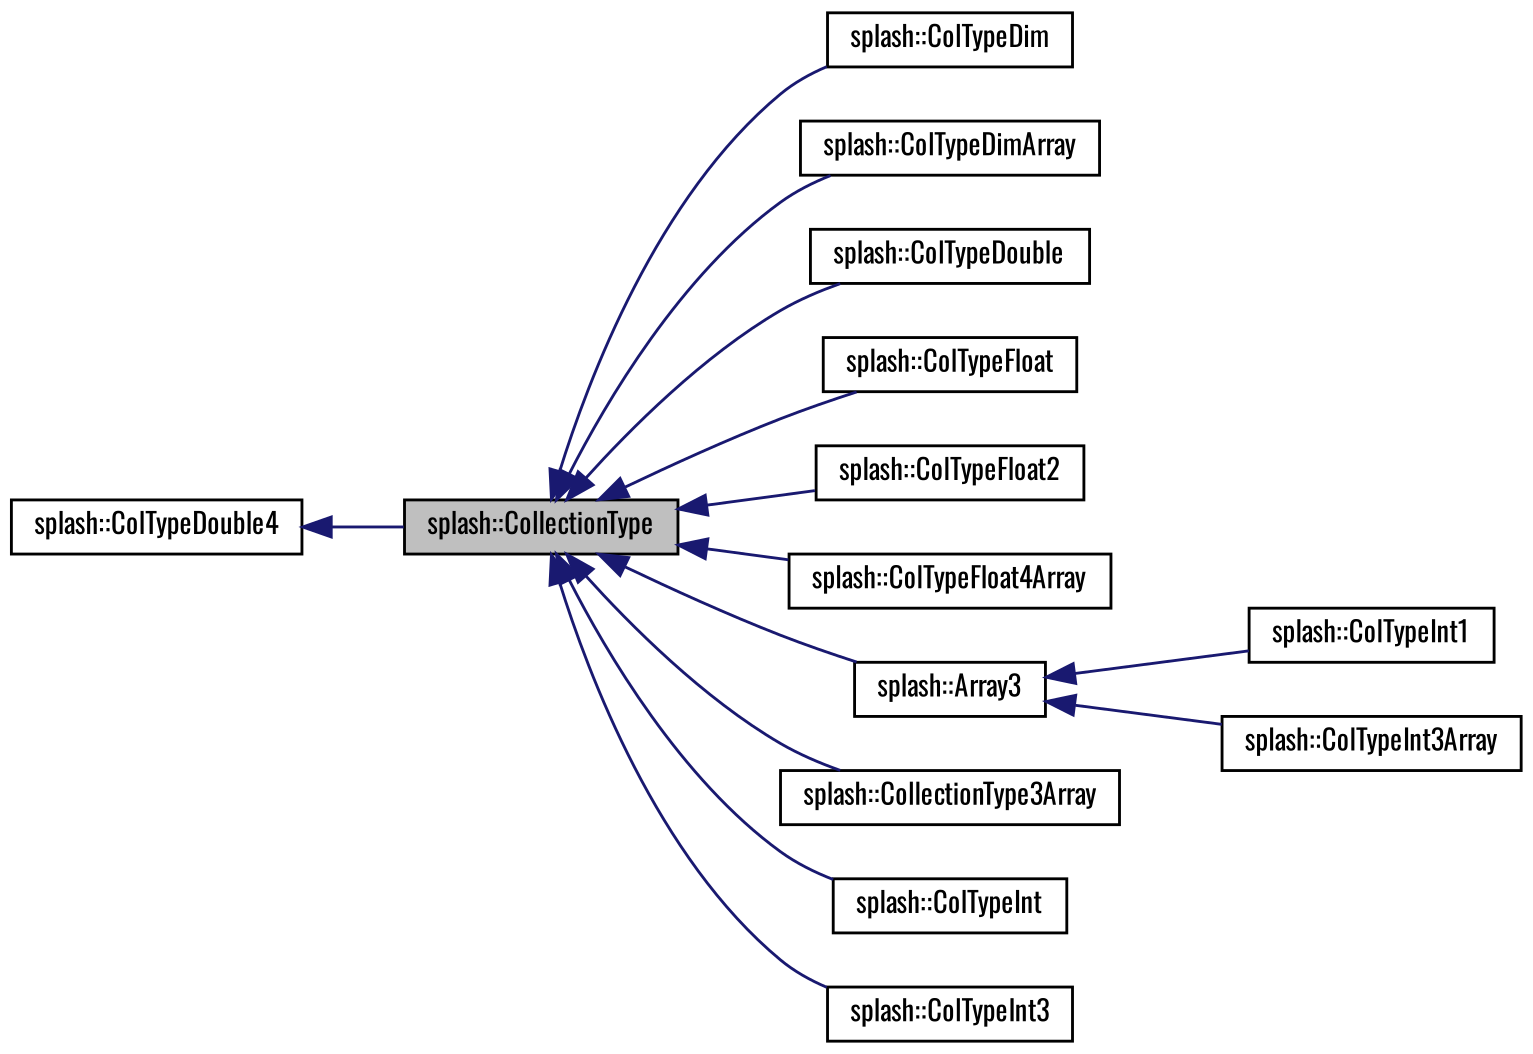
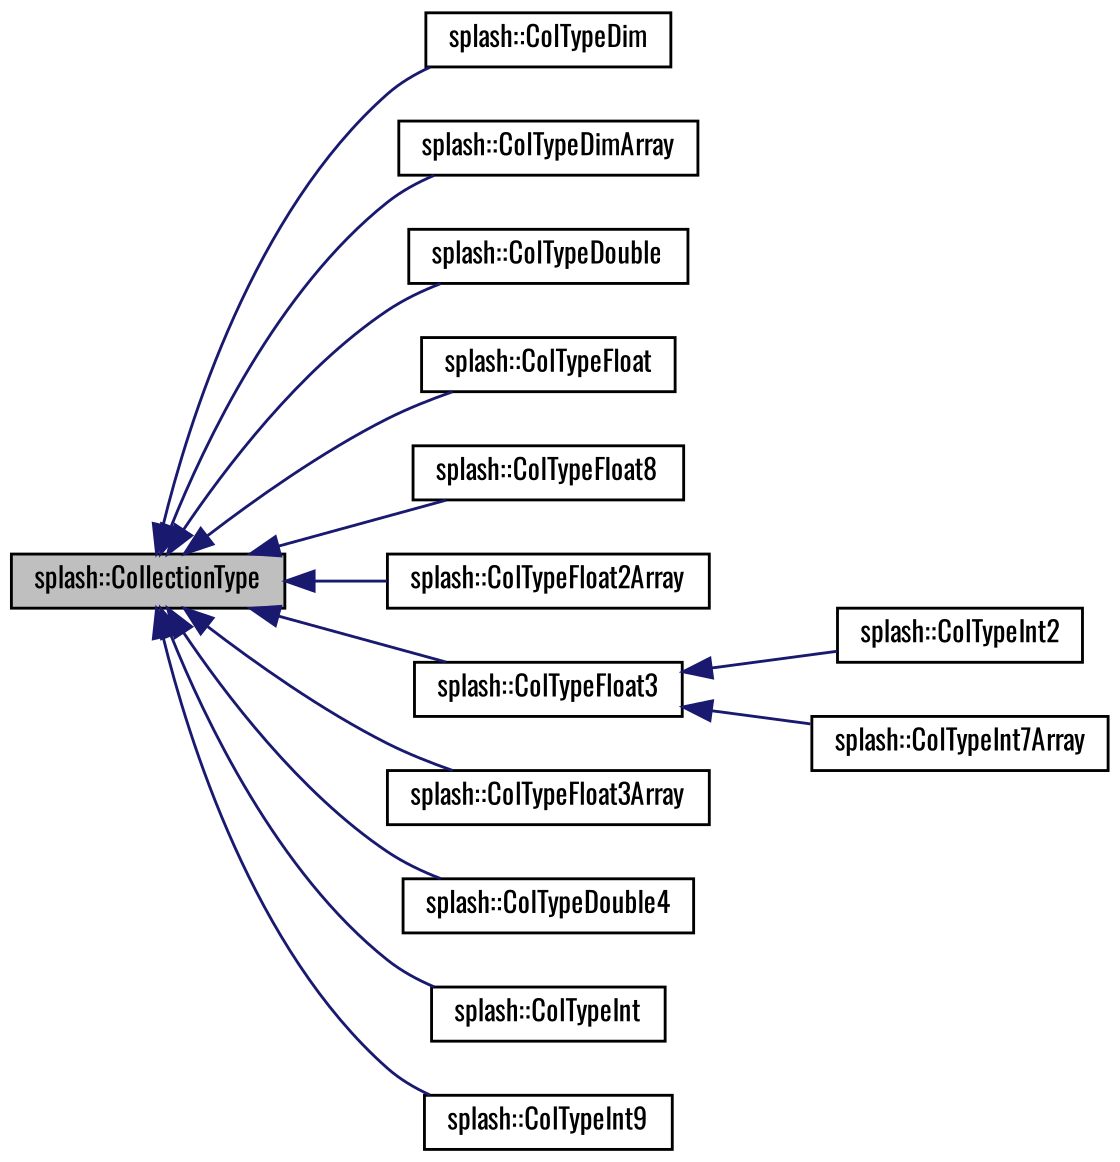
node "splash::ColTypeFloat2": label "splash::ColTypeFloat2" -> "splash::ColTypeFloat8"
edge "splash::CollectionType" -> "splash::ColTypeDouble4": reversed
node "splash::ColTypeFloat4Array": label "splash::ColTypeFloat4Array" -> "splash::ColTypeFloat2Array"
node "splash::ColTypeInt1": label "splash::ColTypeInt1" -> "splash::ColTypeInt2"
node "splash::Array3": label "splash::Array3" -> "splash::ColTypeFloat3"
node "splash::ColTypeInt3Array": label "splash::ColTypeInt3Array" -> "splash::ColTypeInt7Array"
node "splash::CollectionType3Array": label "splash::CollectionType3Array" -> "splash::ColTypeFloat3Array"
node "splash::ColTypeInt3": label "splash::ColTypeInt3" -> "splash::ColTypeInt9"
